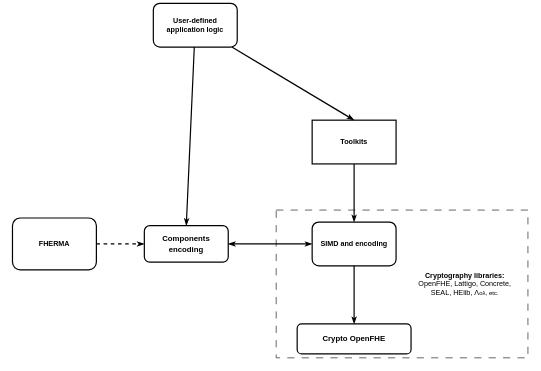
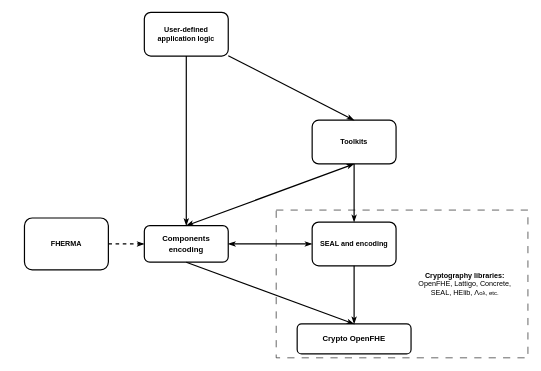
node "User-defined application logic": moved (195, 25) -> (186, 34)
node "Toolkits": shape rectangle -> rounded rectangle
edge "Toolkits" -- "Components encoding": added
node "FHERMA": moved (54, 244) -> (66, 244)
node "SIMD and encoding": label "SIMD and encoding" -> "SEAL and encoding"
edge "Components encoding" -> "Crypto OpenFHE": added
